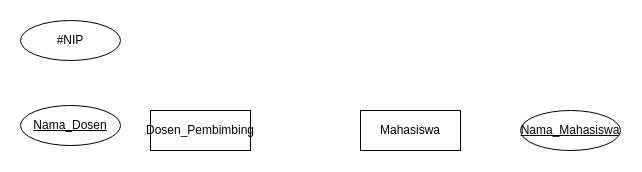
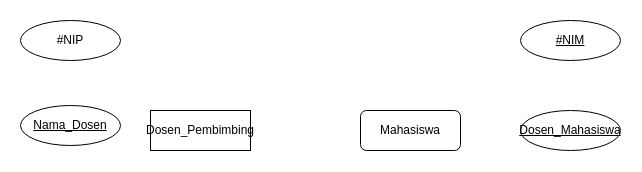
node "#NIM": added
node "Mahasiswa": shape rectangle -> rounded rectangle
node "Nama_Mahasiswa": label "Nama_Mahasiswa" -> "Dosen_Mahasiswa"
